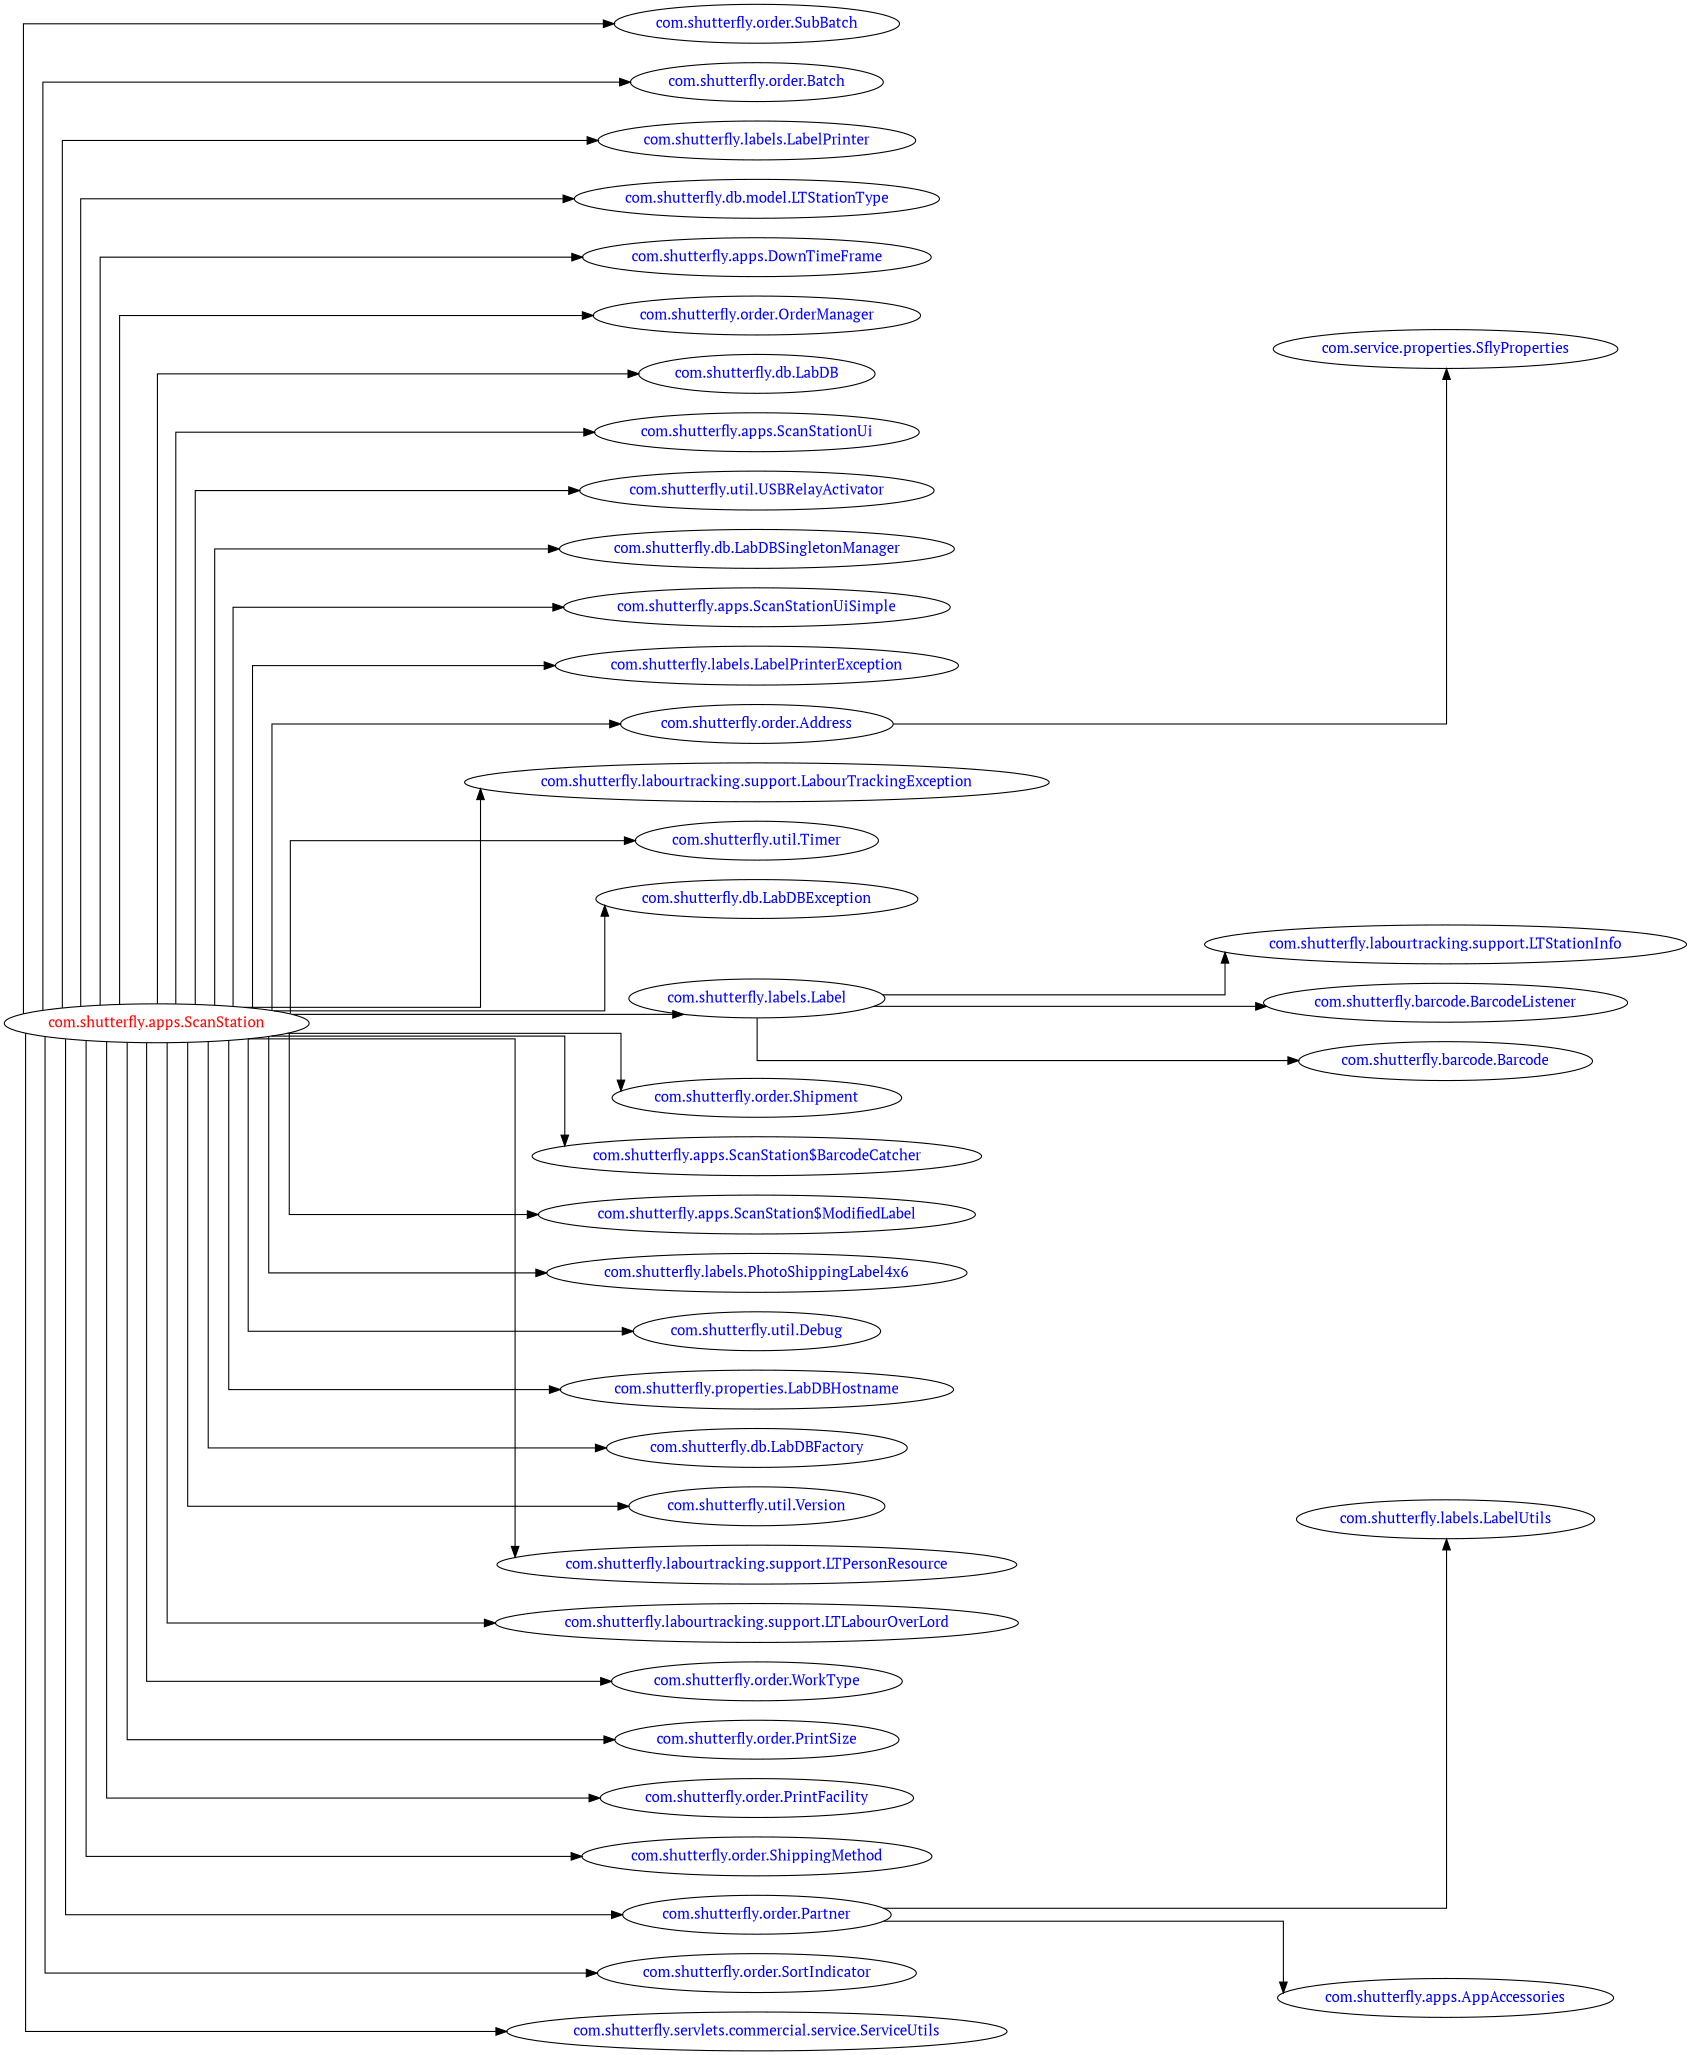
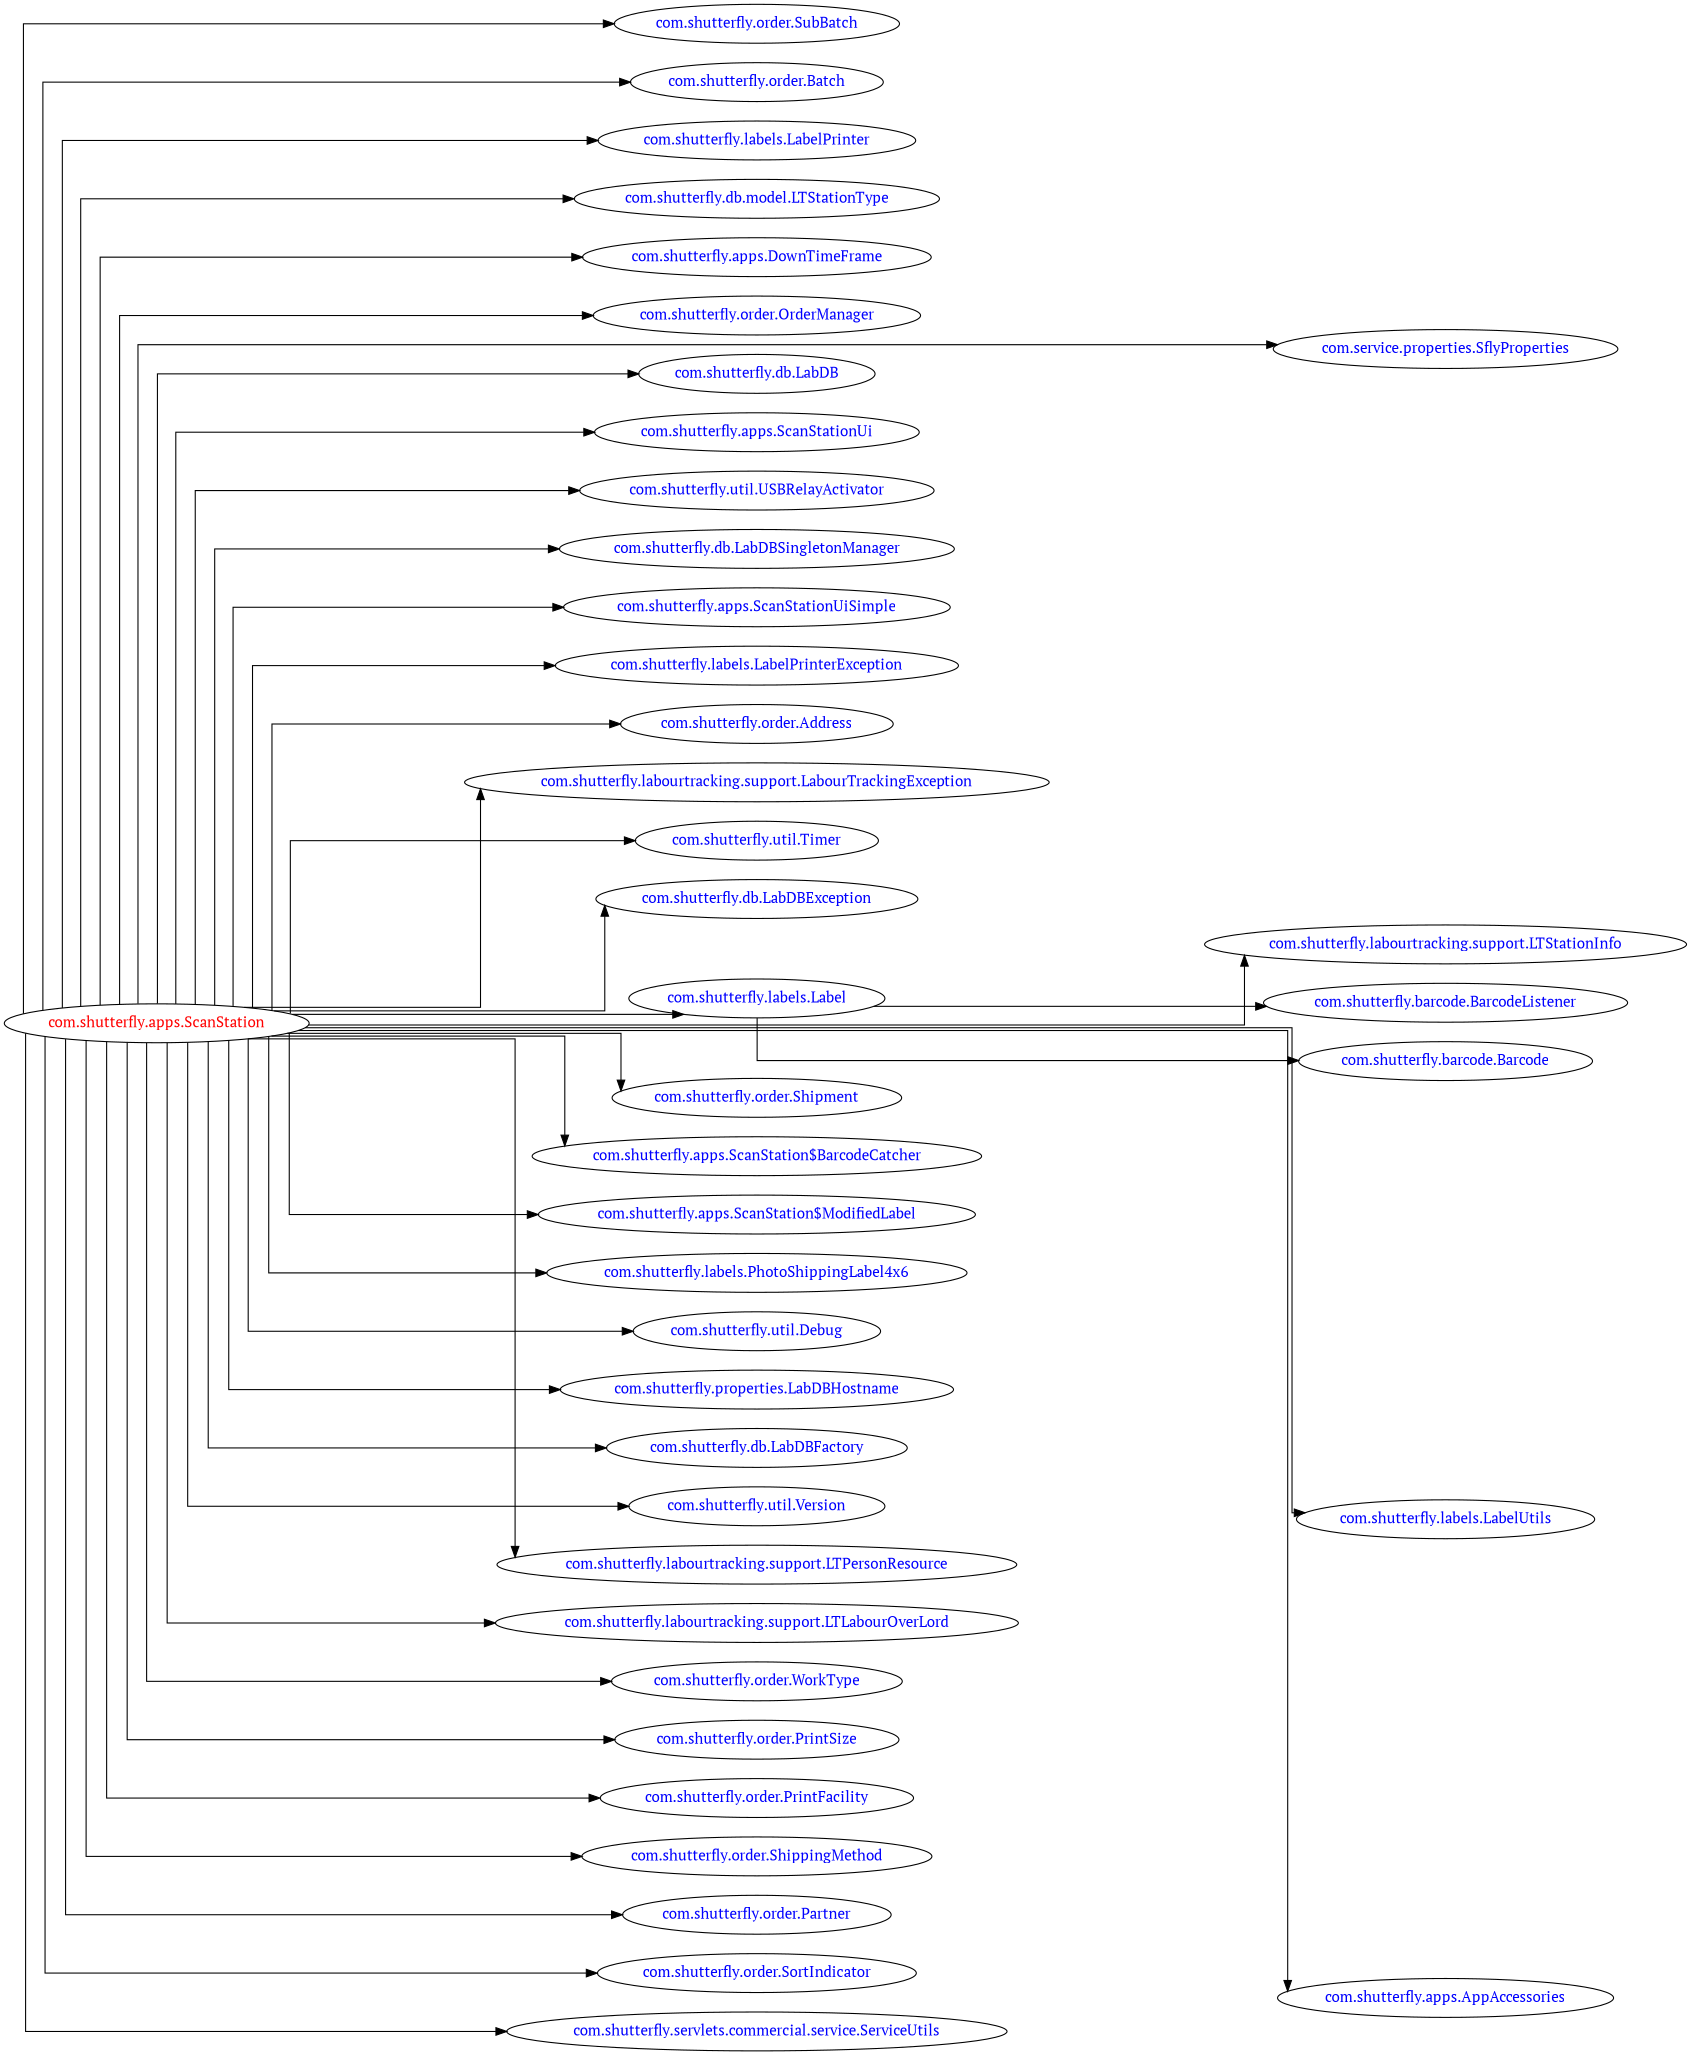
edge "com.shutterfly.order.Address" -> "com.service.properties.SflyProperties": now "com.shutterfly.apps.ScanStation" -> "com.service.properties.SflyProperties"
edge "com.shutterfly.labels.Label" -> "com.shutterfly.labourtracking.support.LTStationInfo": now "com.shutterfly.apps.ScanStation" -> "com.shutterfly.labourtracking.support.LTStationInfo"
edge "com.shutterfly.order.Partner" -> "com.shutterfly.labels.LabelUtils": now "com.shutterfly.apps.ScanStation" -> "com.shutterfly.labels.LabelUtils"
edge "com.shutterfly.order.Partner" -> "com.shutterfly.apps.AppAccessories": now "com.shutterfly.apps.ScanStation" -> "com.shutterfly.apps.AppAccessories"
